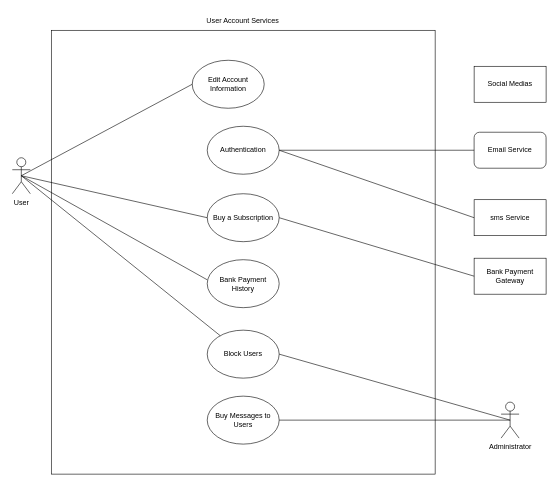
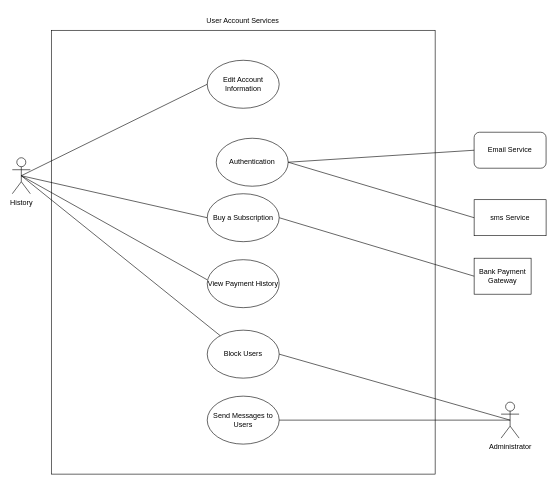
node "Edit Account Information": moved (228, 84) -> (243, 84)
node "Social Medias": removed
node "Authentication": moved (243, 150) -> (252, 162)
node "User": label "User" -> "History"
node "Bank Payment Gateway": size 72x36 -> 57x36
node "Bank Payment History": label "Bank Payment History" -> "View Payment History"
node "Buy Messages to Users": label "Buy Messages to Users" -> "Send Messages to Users"
